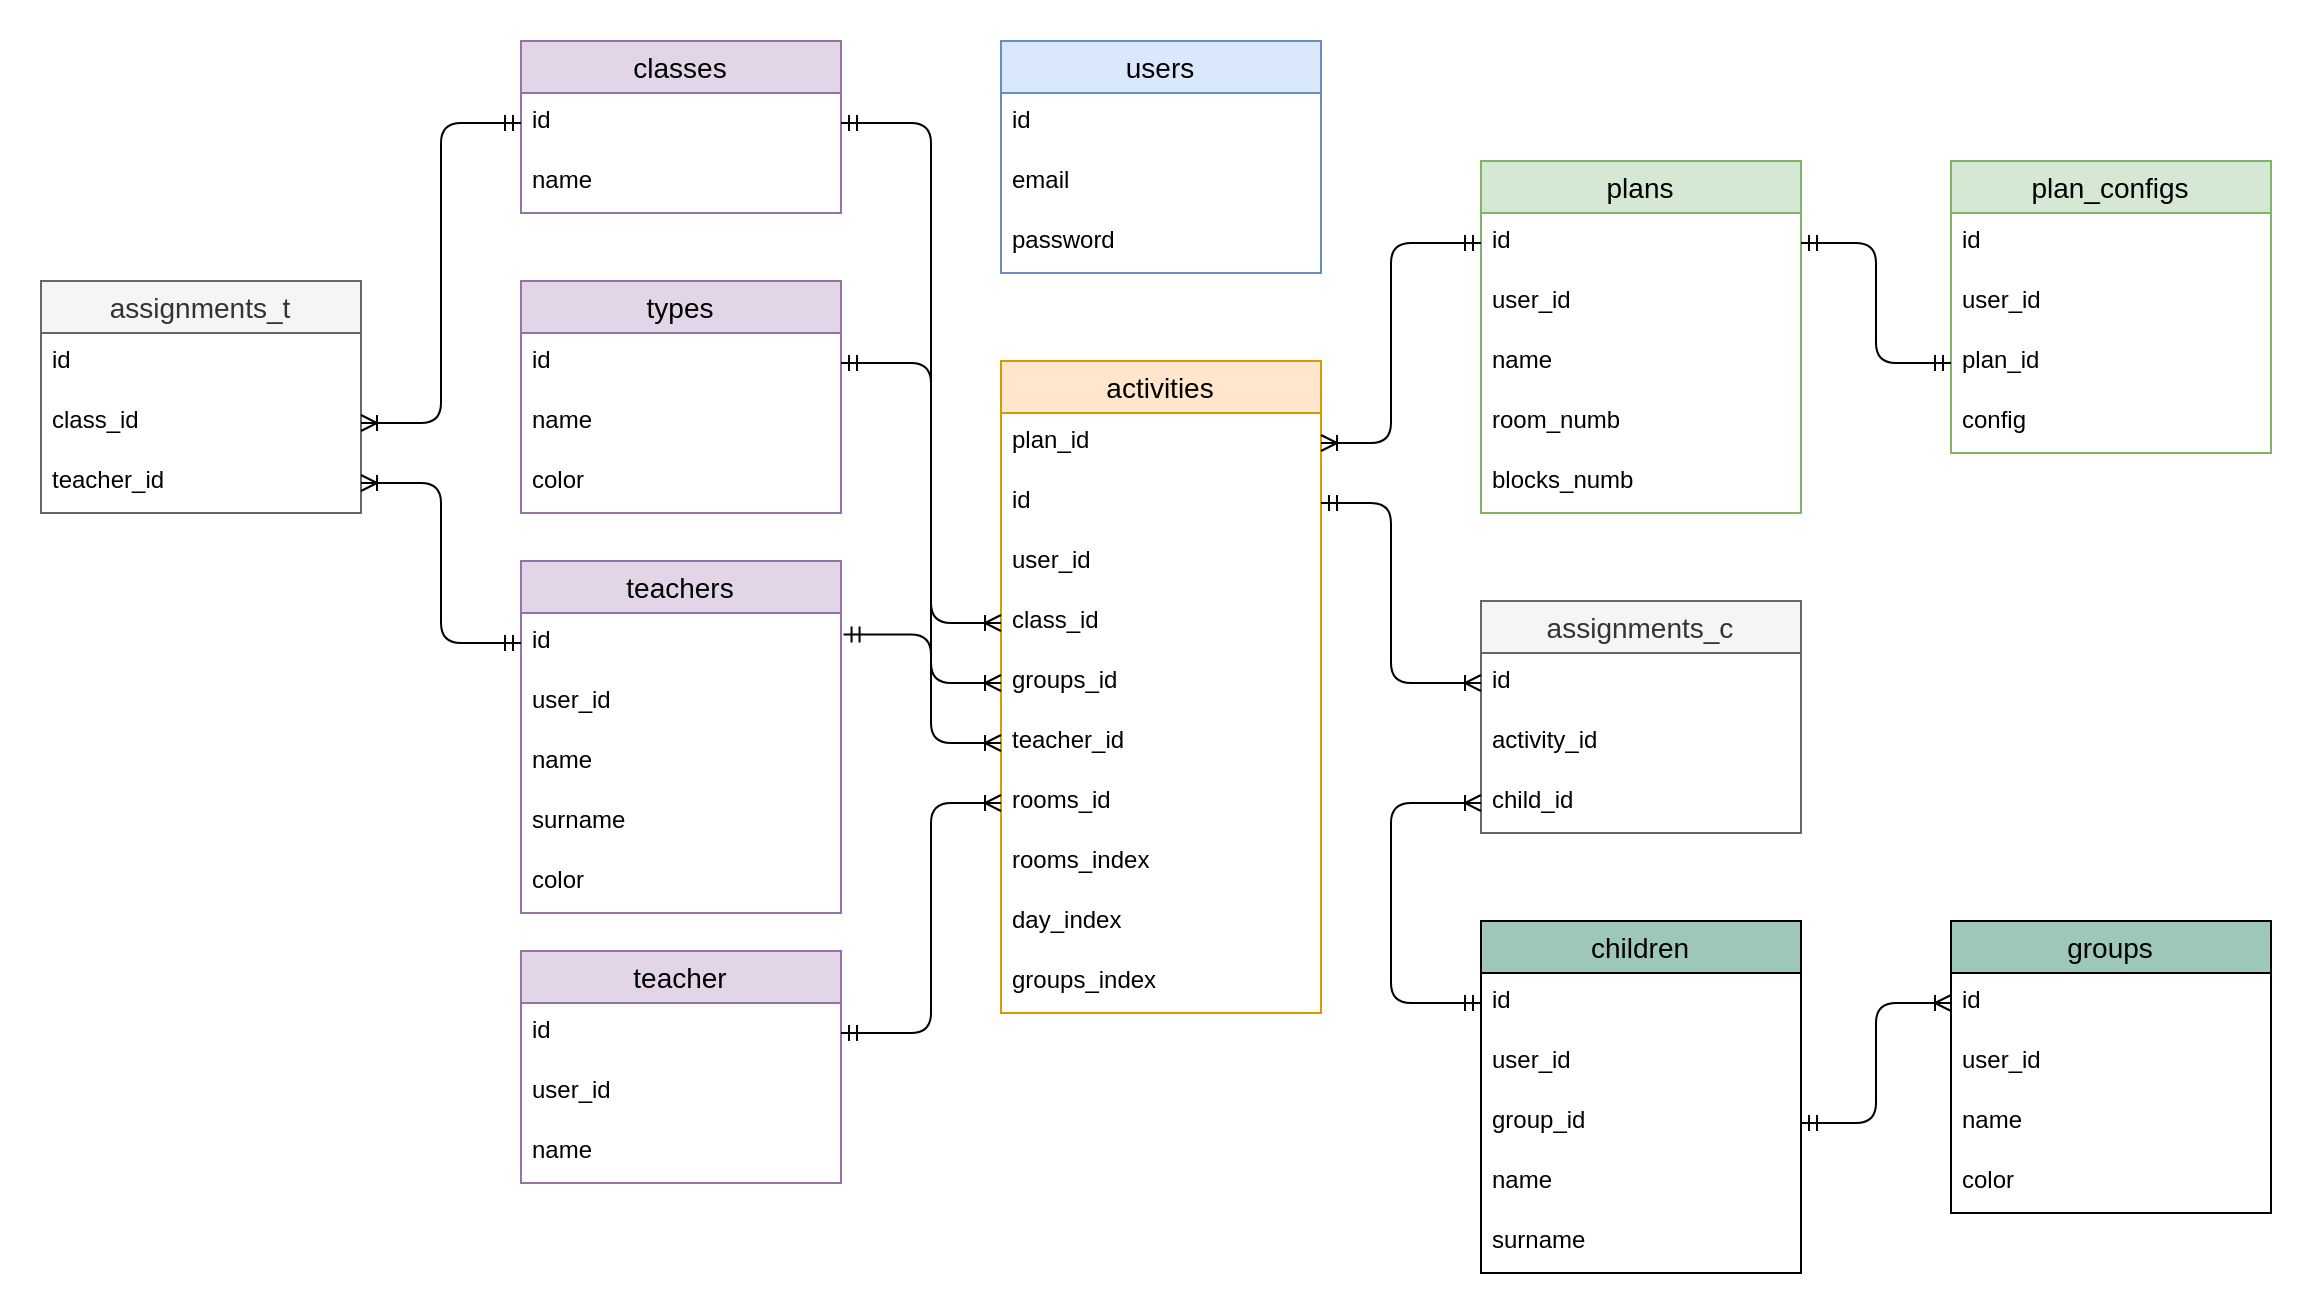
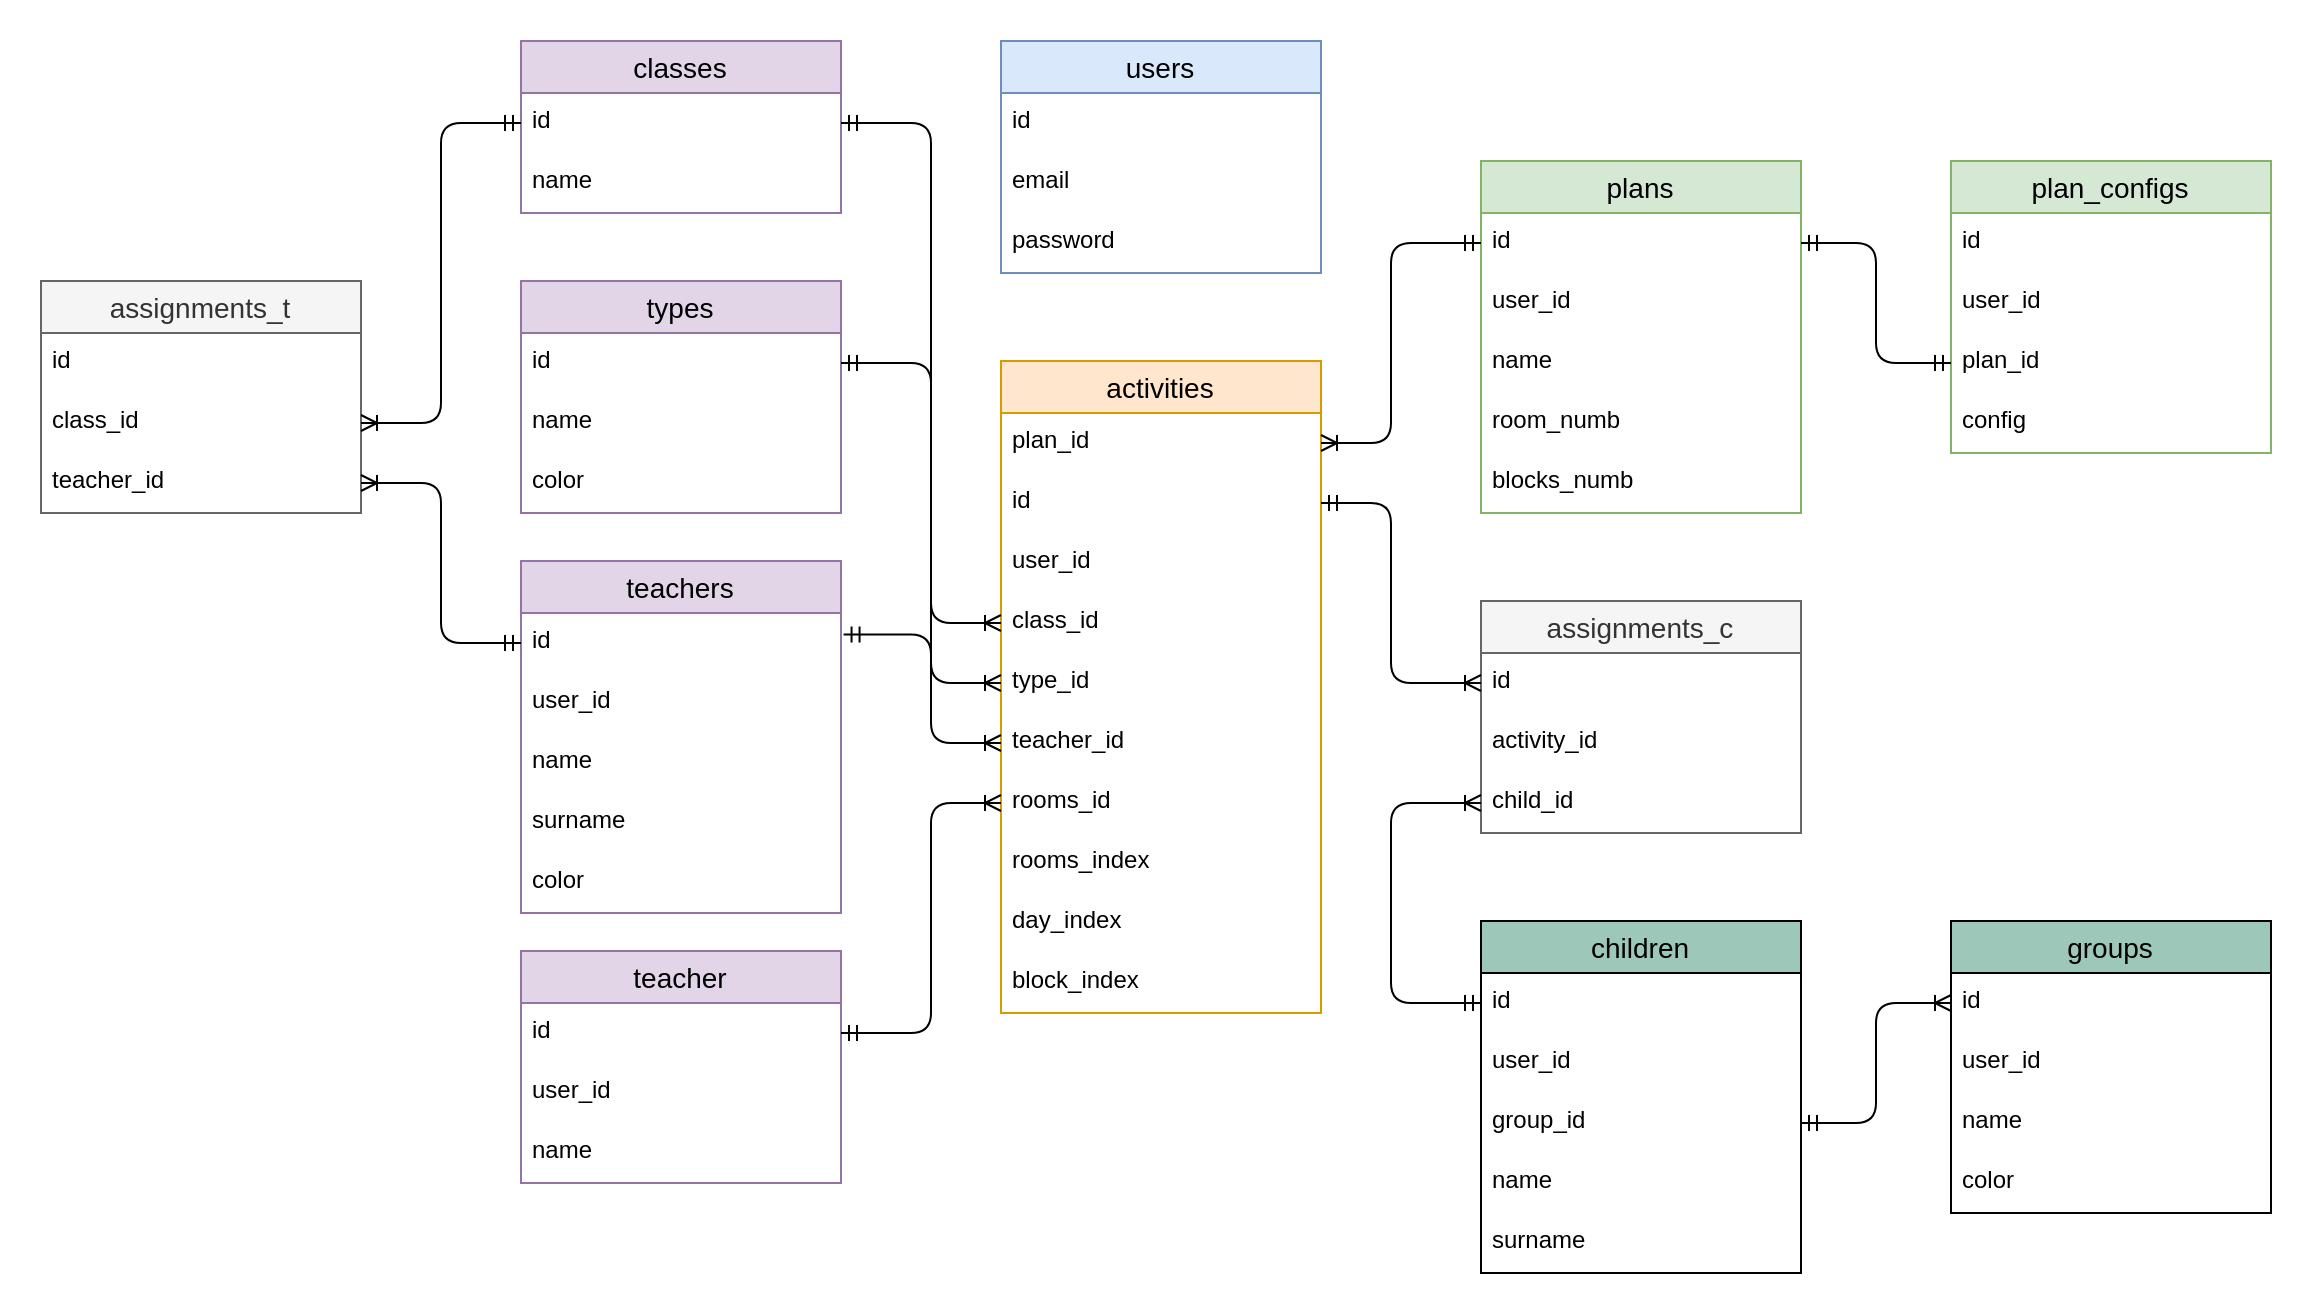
node "groups_id": label "groups_id" -> "type_id"
node "groups_index": label "groups_index" -> "block_index"
